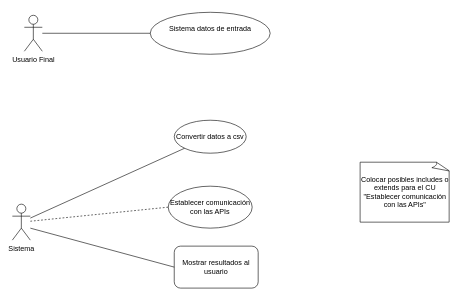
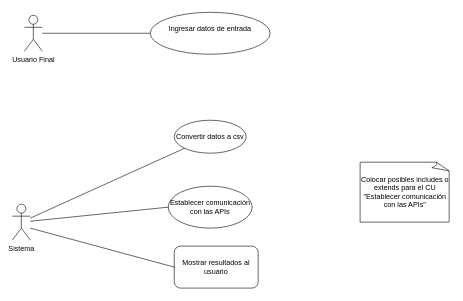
node "Sistema datos de entrada": label "Sistema datos de entrada" -> "Ingresar datos de entrada"
edge "Establecer comunicación con las APIs" -- "Sistema": style dashed -> solid
